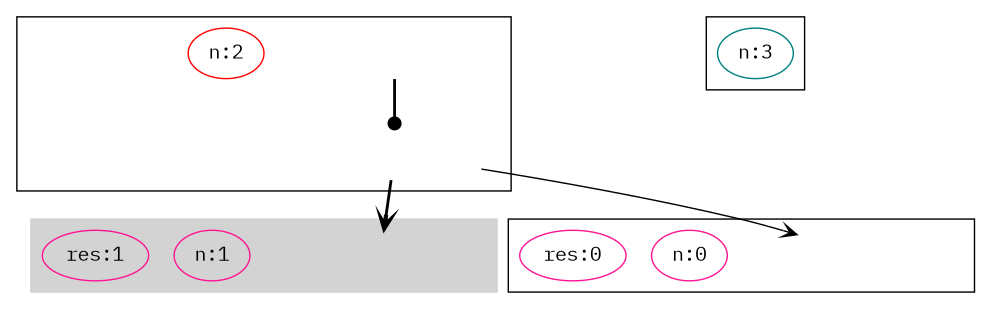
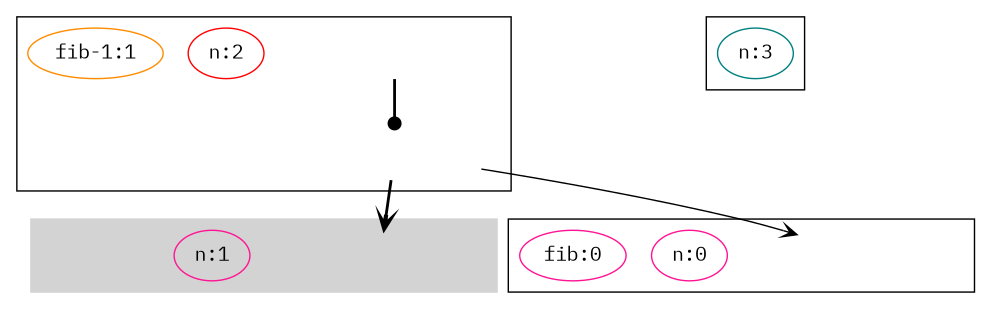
node "fib-1:1": added
node "res:1": removed
node "res:0": label "res:0" -> "fib:0"
